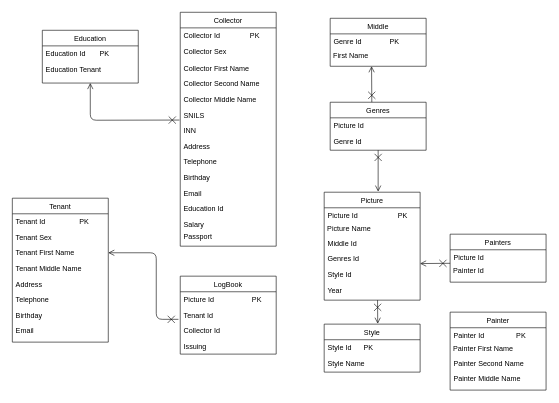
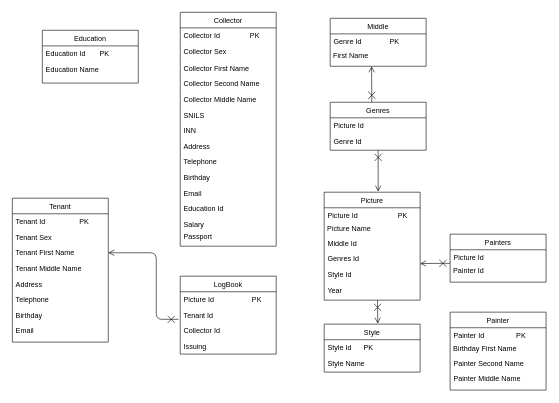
node "Education Tenant": label "Education Tenant" -> "Education Name"
edge "Education" -- "SNILS": removed
node "Painter First Name": label "Painter First Name" -> "Birthday First Name"
